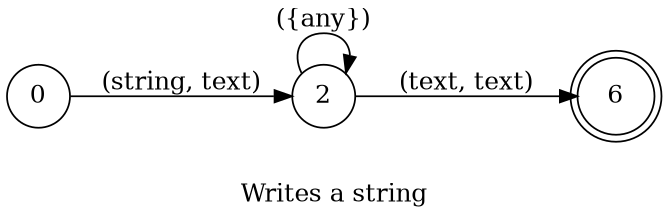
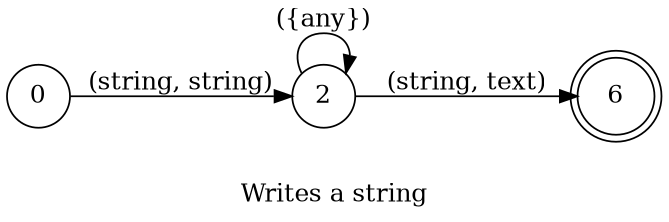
edge "0" -> "2": label "(string, text)" -> "(string, string)"
edge "2" -> "6": label "(text, text)" -> "(string, text)"
